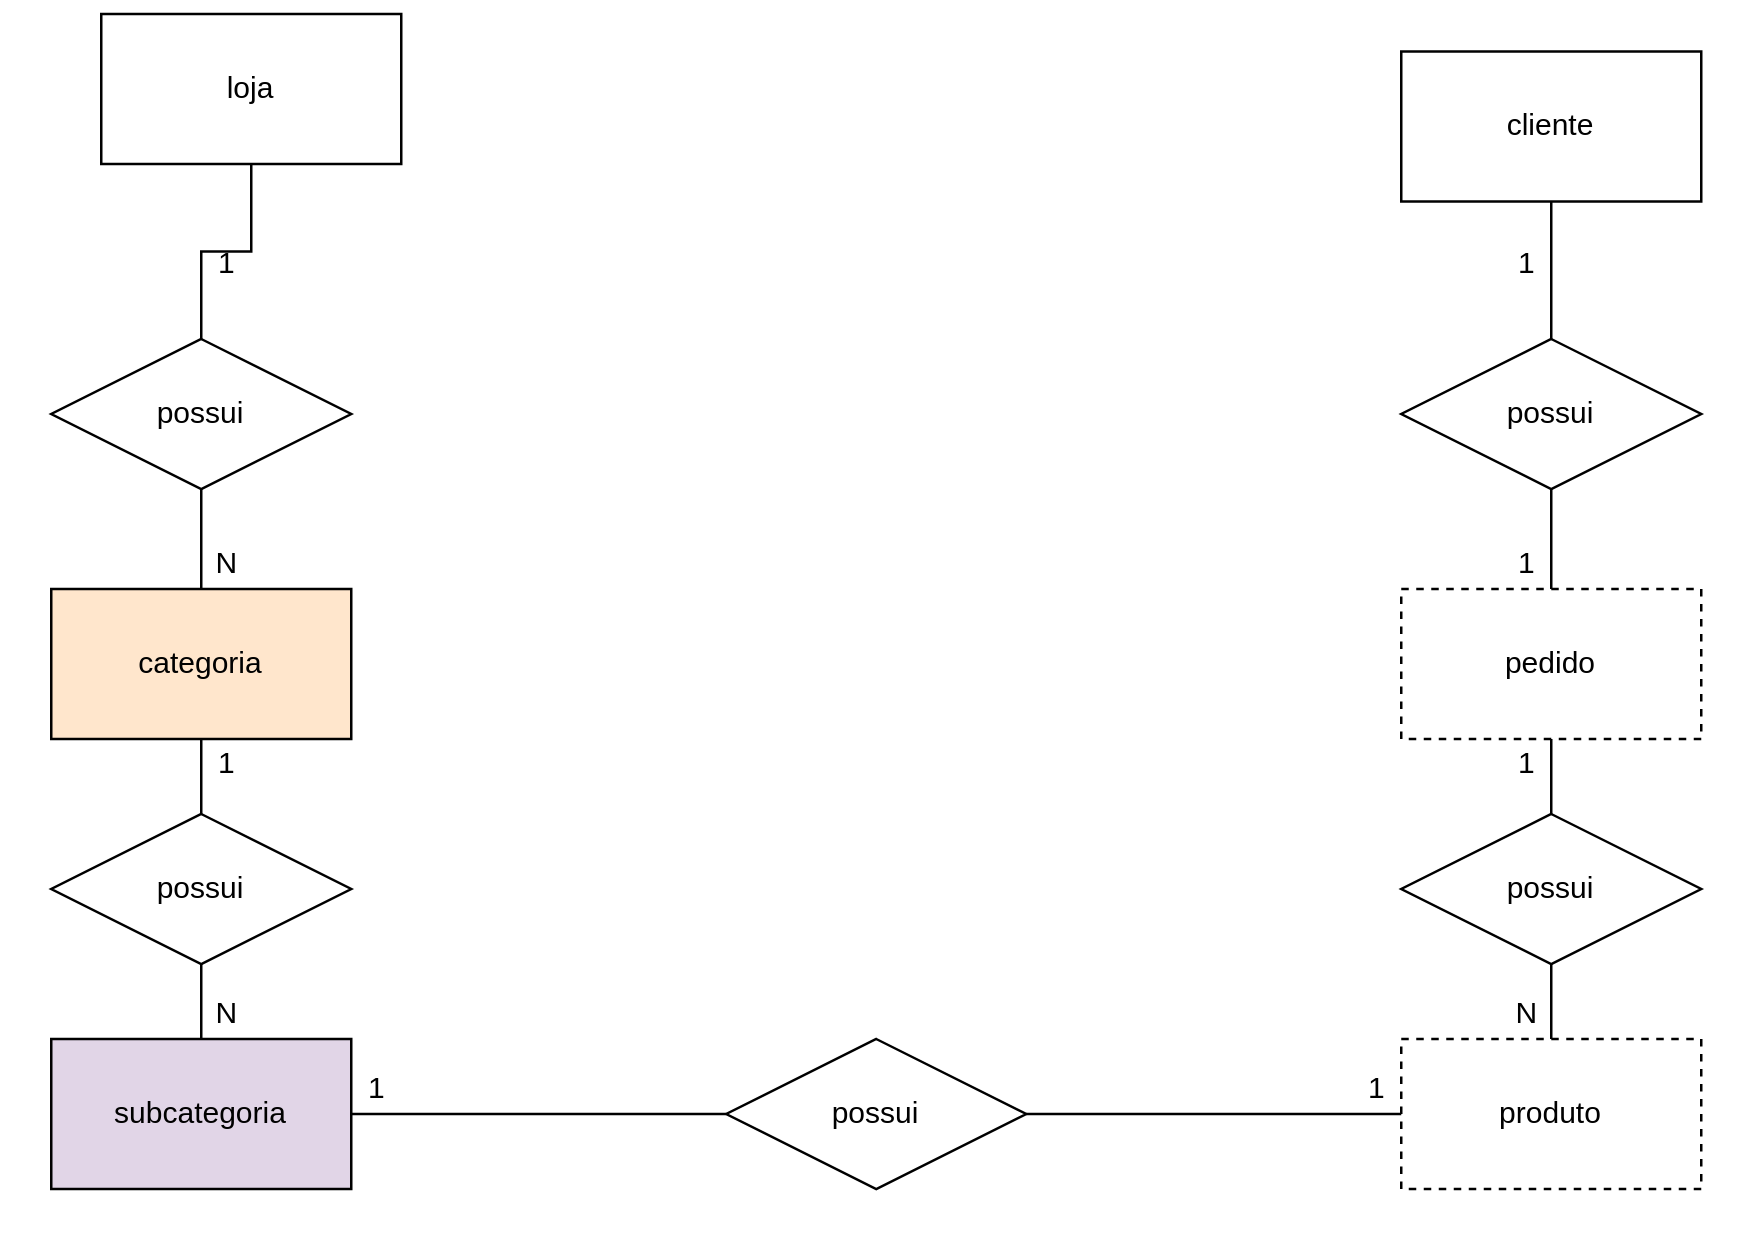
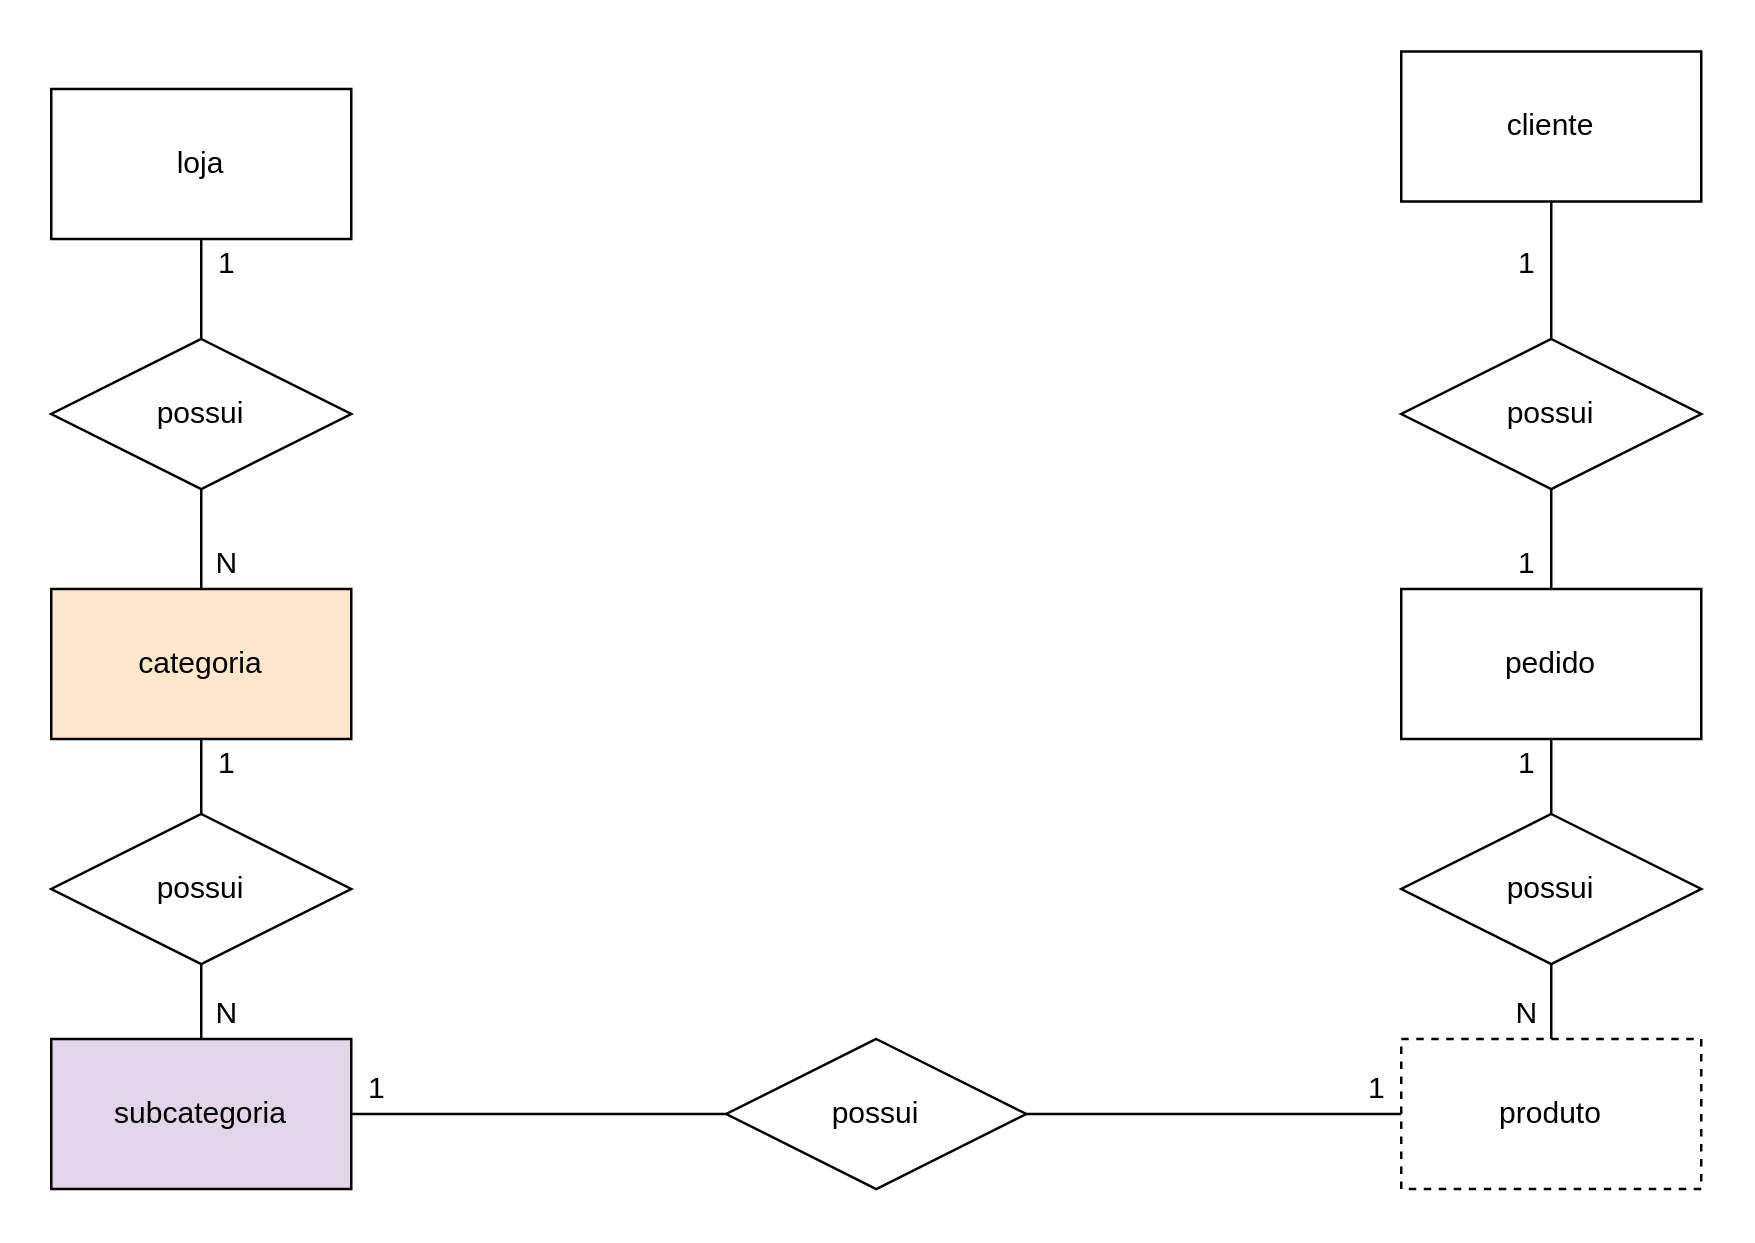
node "loja": moved (251, 89) -> (201, 164)
node "pedido": style dashed -> solid
